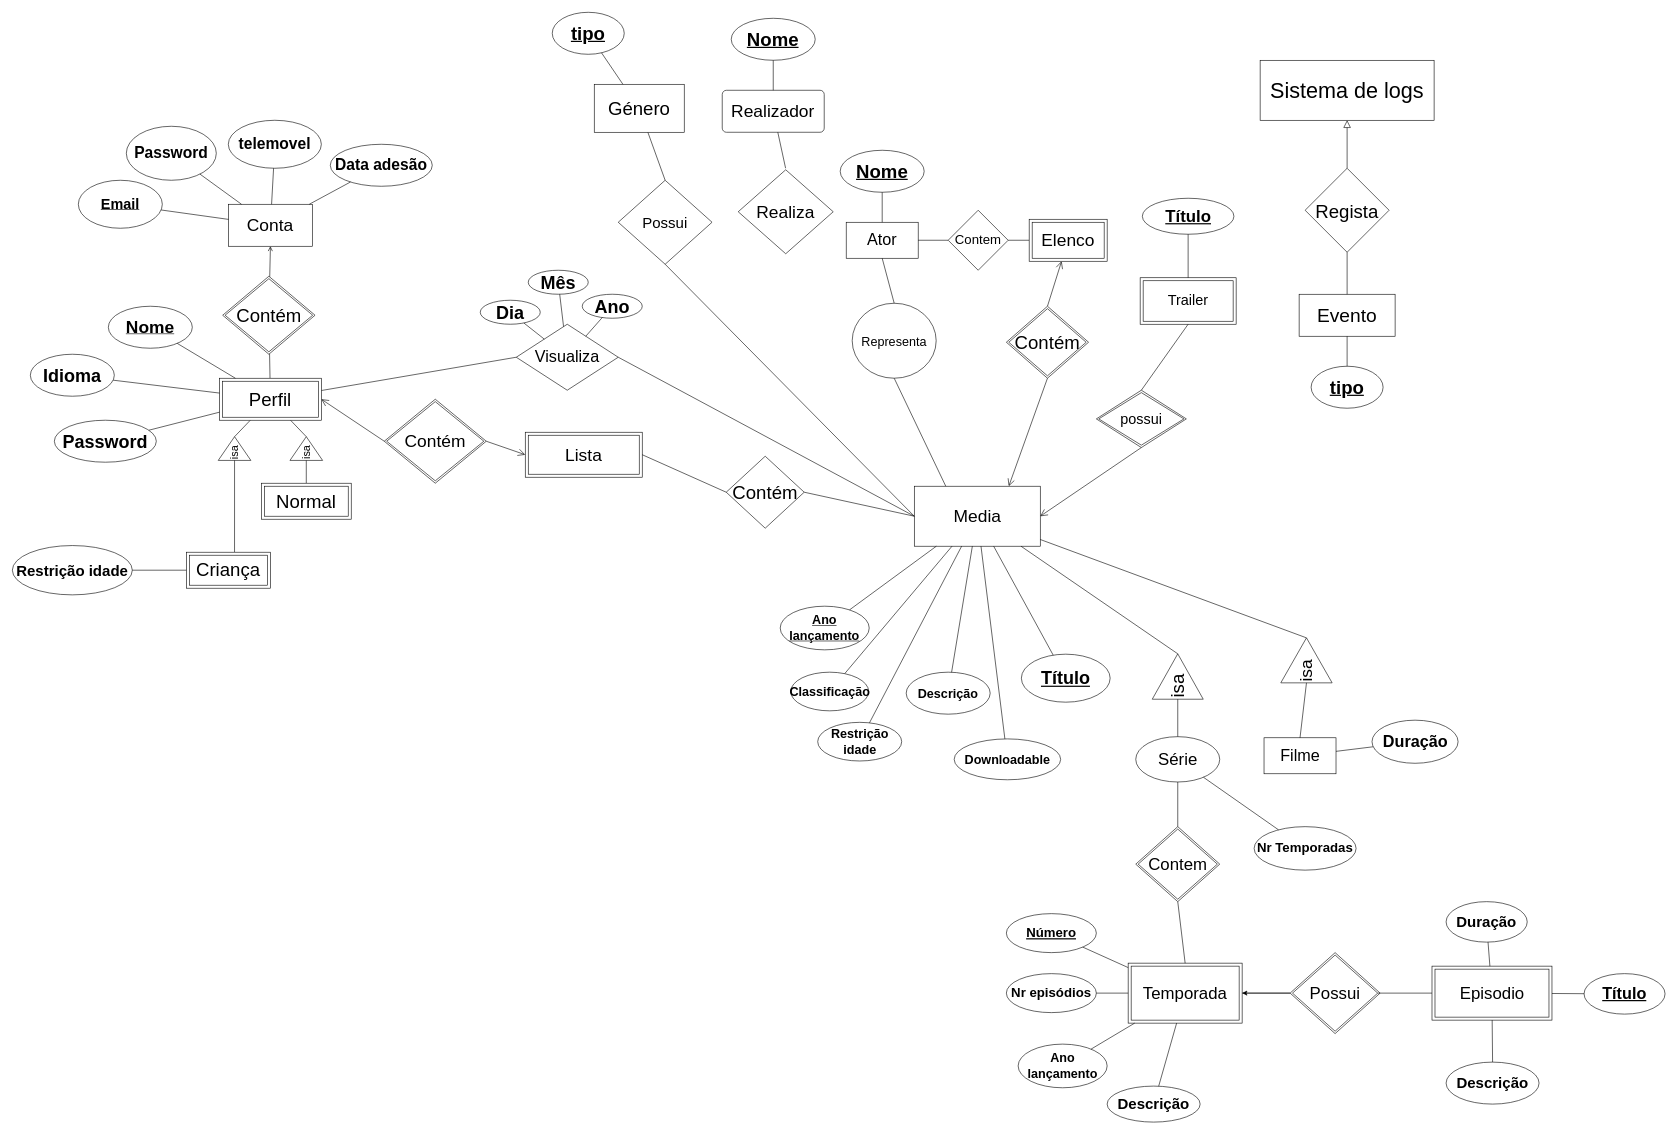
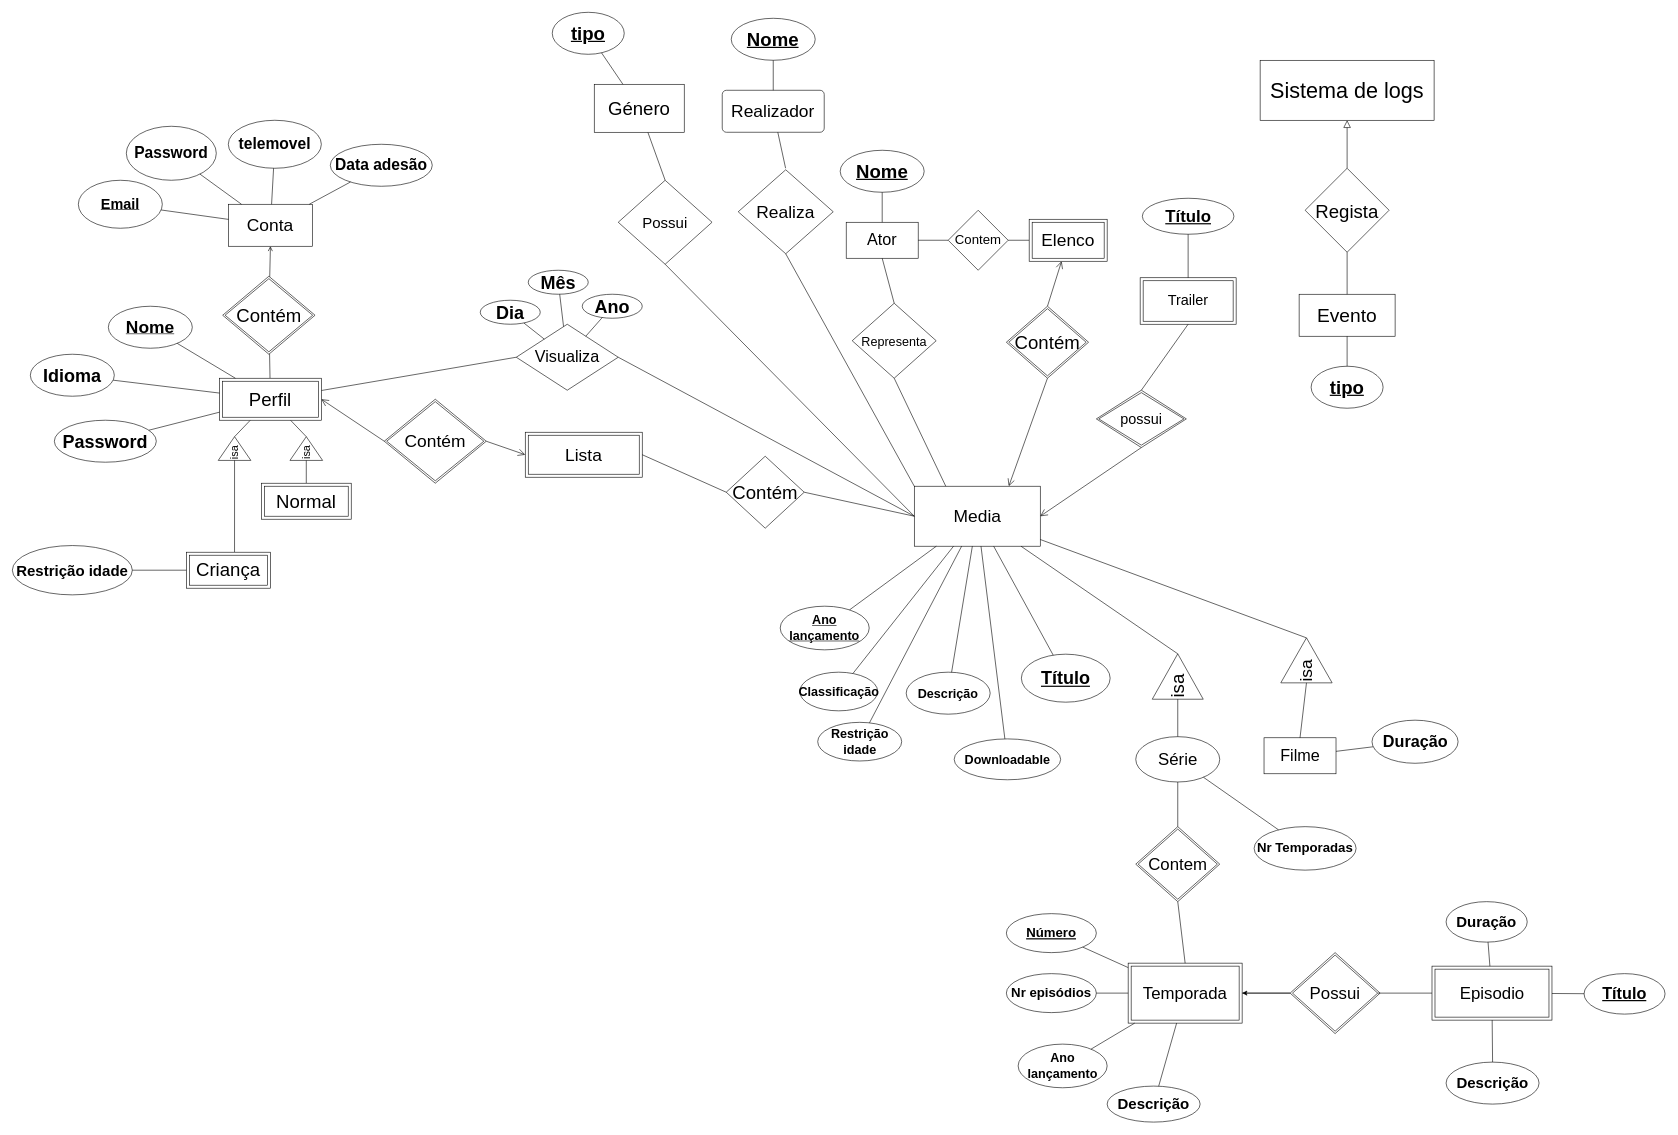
node "Representa": shape ellipse -> diamond
edge "Realiza" -- "Media": added
node "Classificação": moved (830, 692) -> (839, 692)
